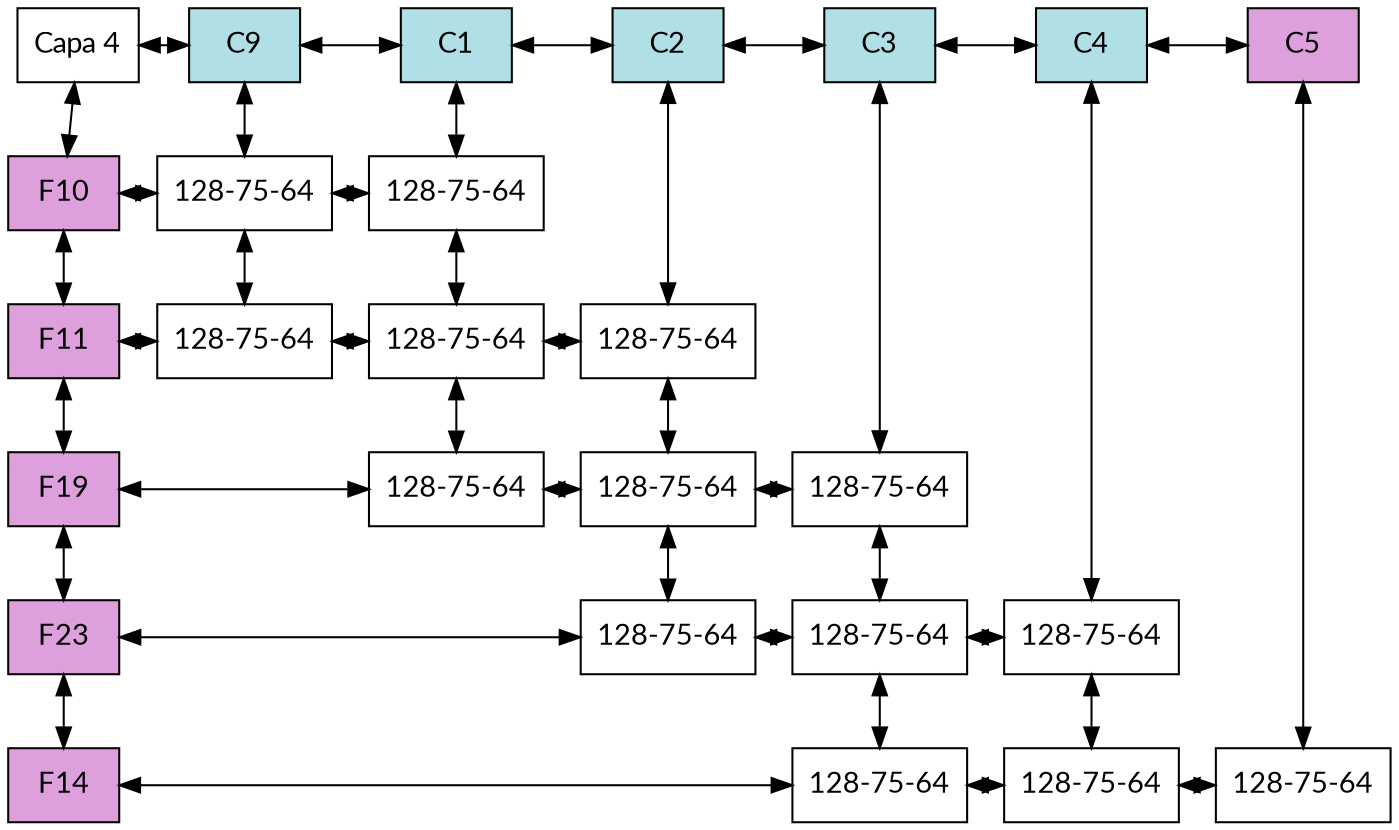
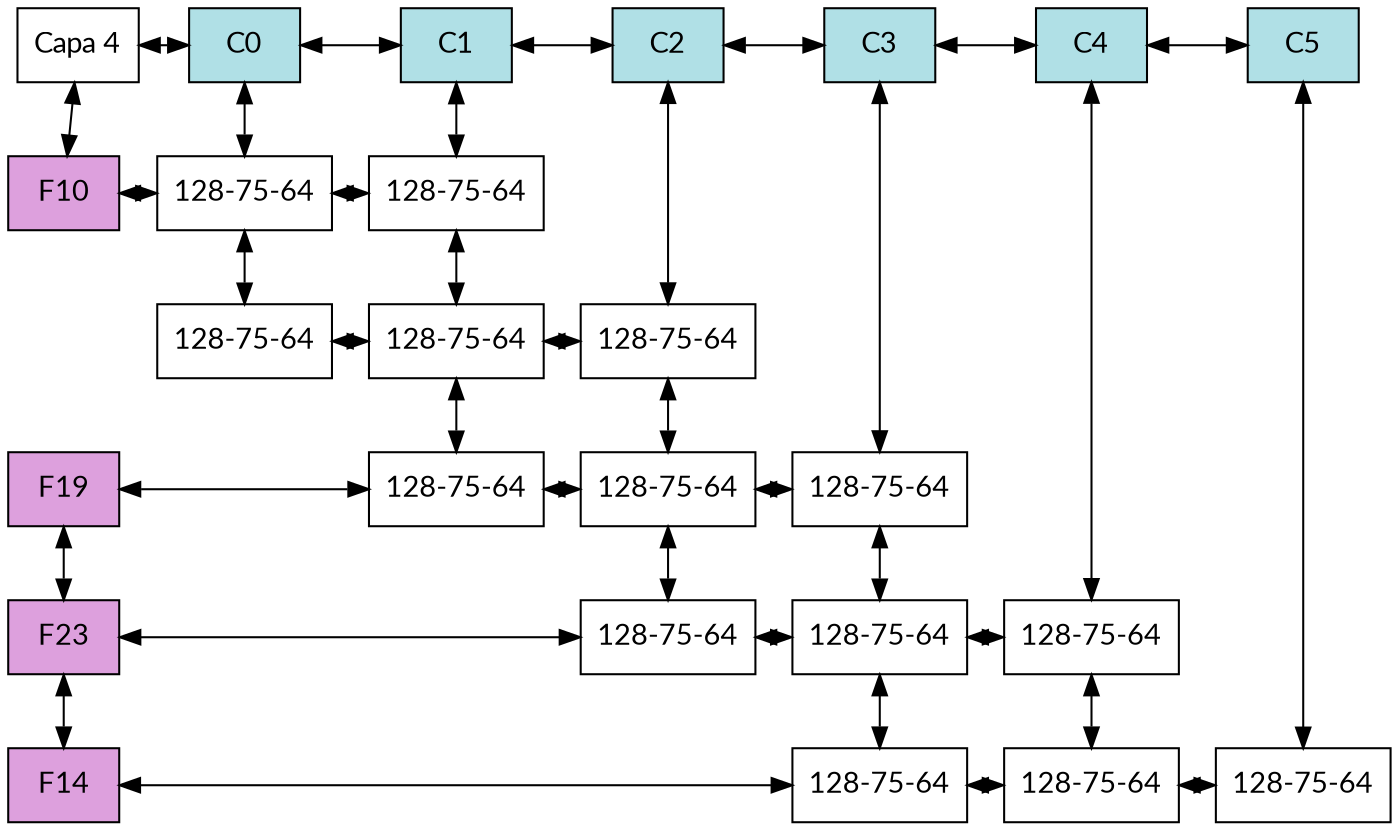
node "C9": label "C9" -> "C0"
node "C5": fillcolor plum -> powderblue
node "F11": removed
